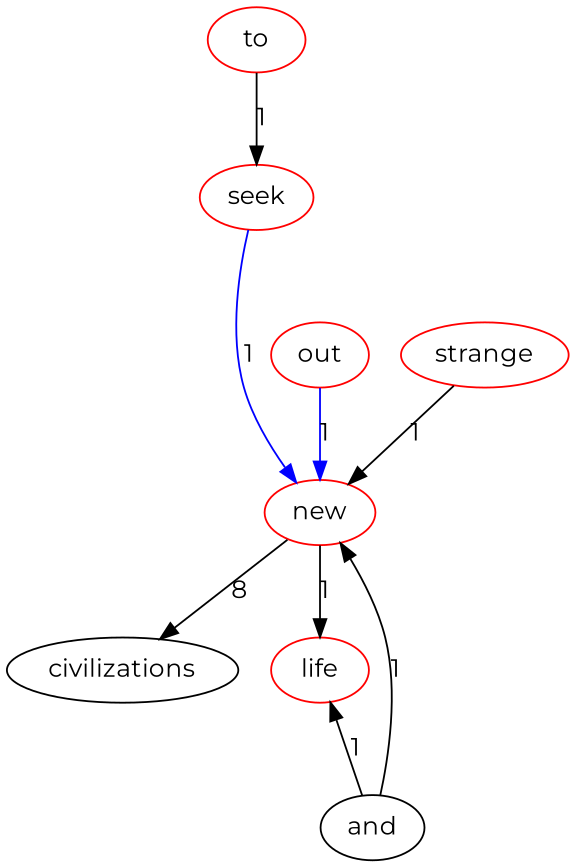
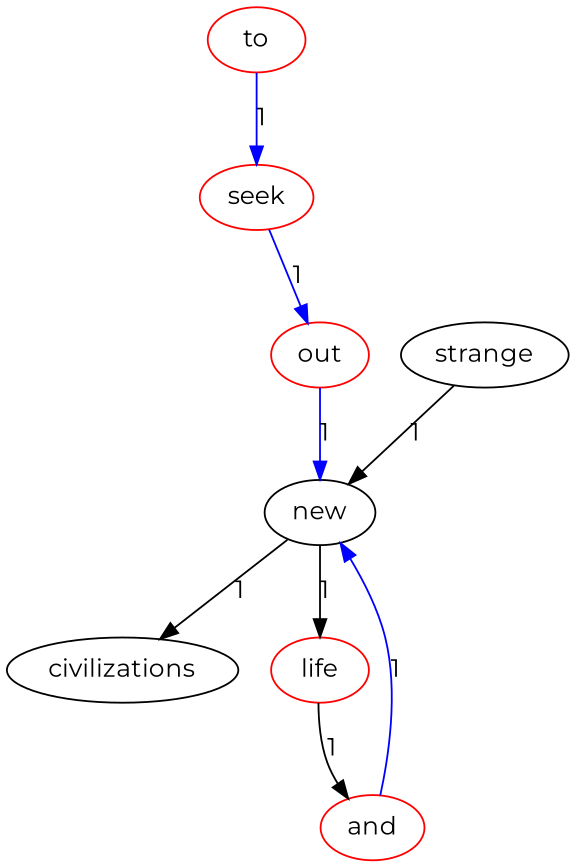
edge "to" -> "seek": color black -> blue
edge "seek" -> "new": now "seek" -> "out"
node "strange": color red -> black
node "new": color red -> black
edge "new" -> "civilizations": label "8" -> "1"
edge "and" -> "new": color black -> blue
edge "and" -> "life": reversed
node "and": color black -> red
